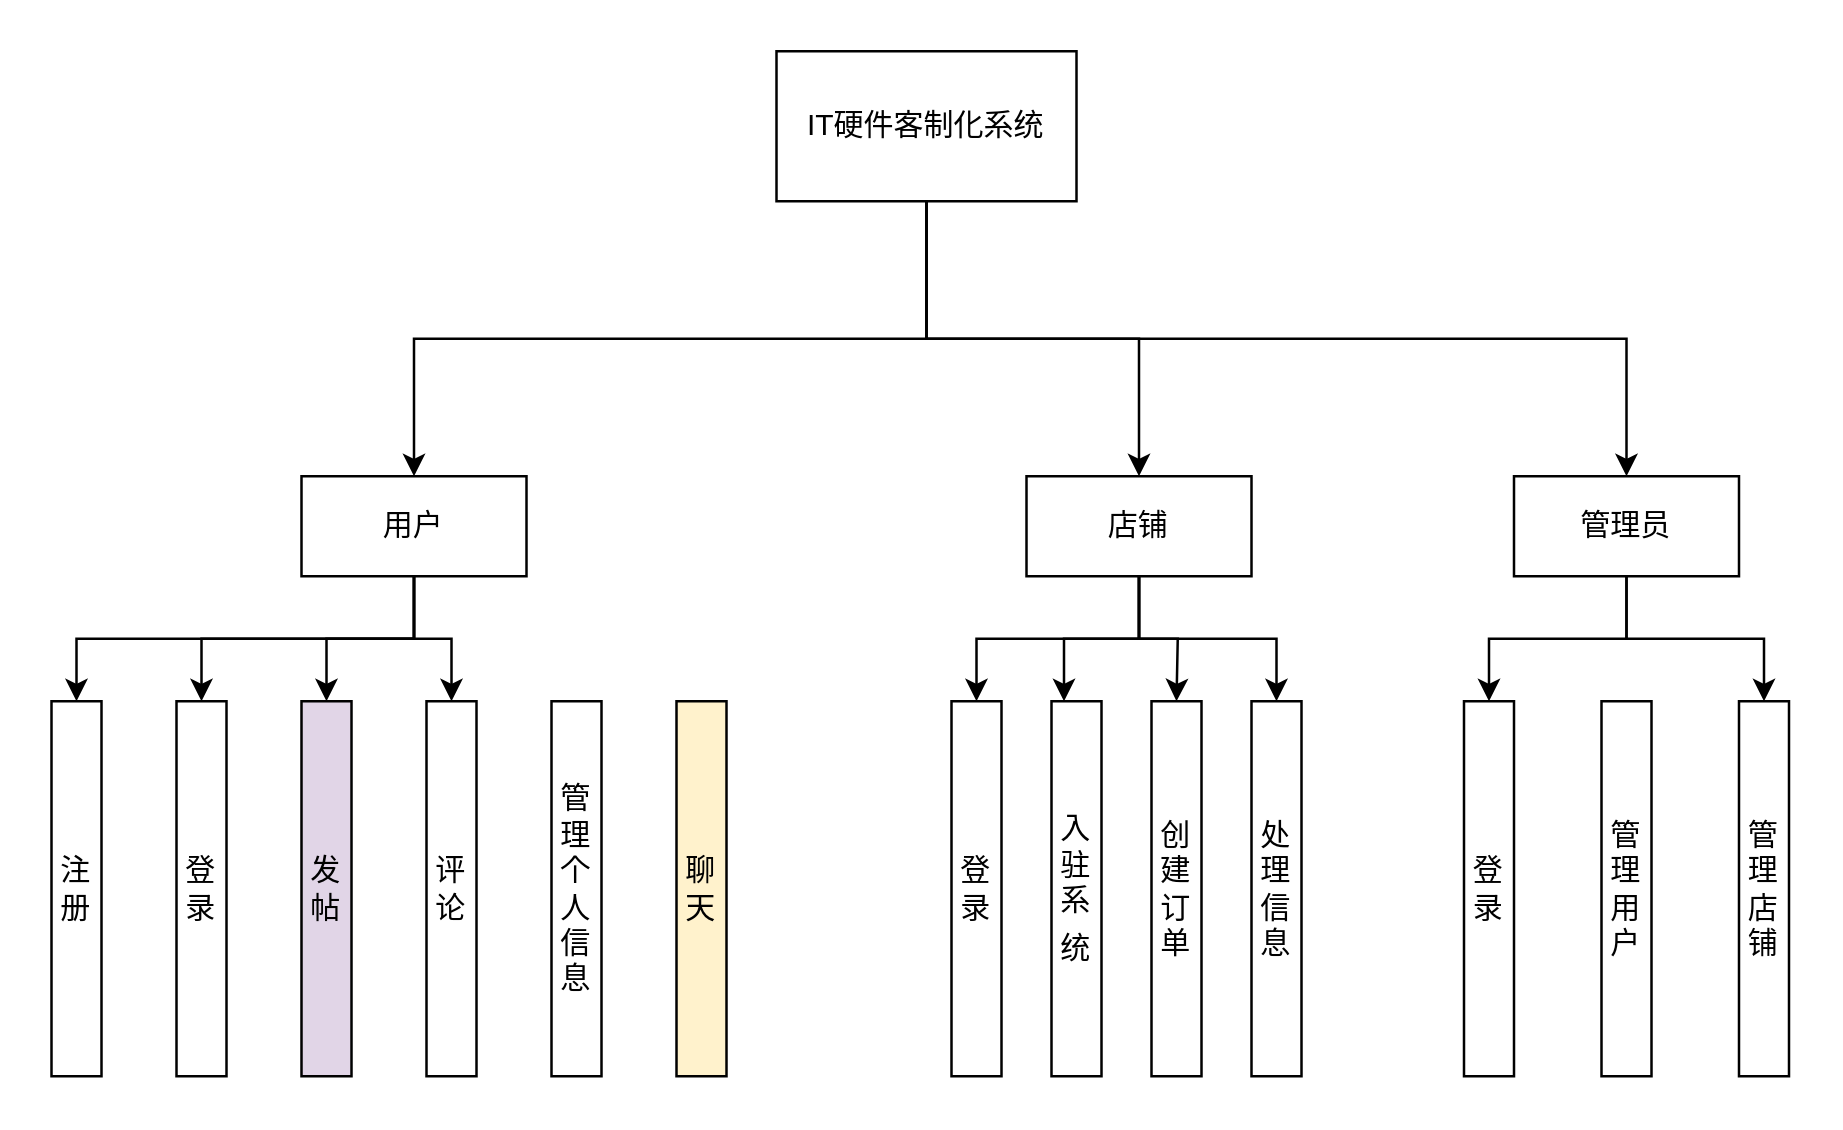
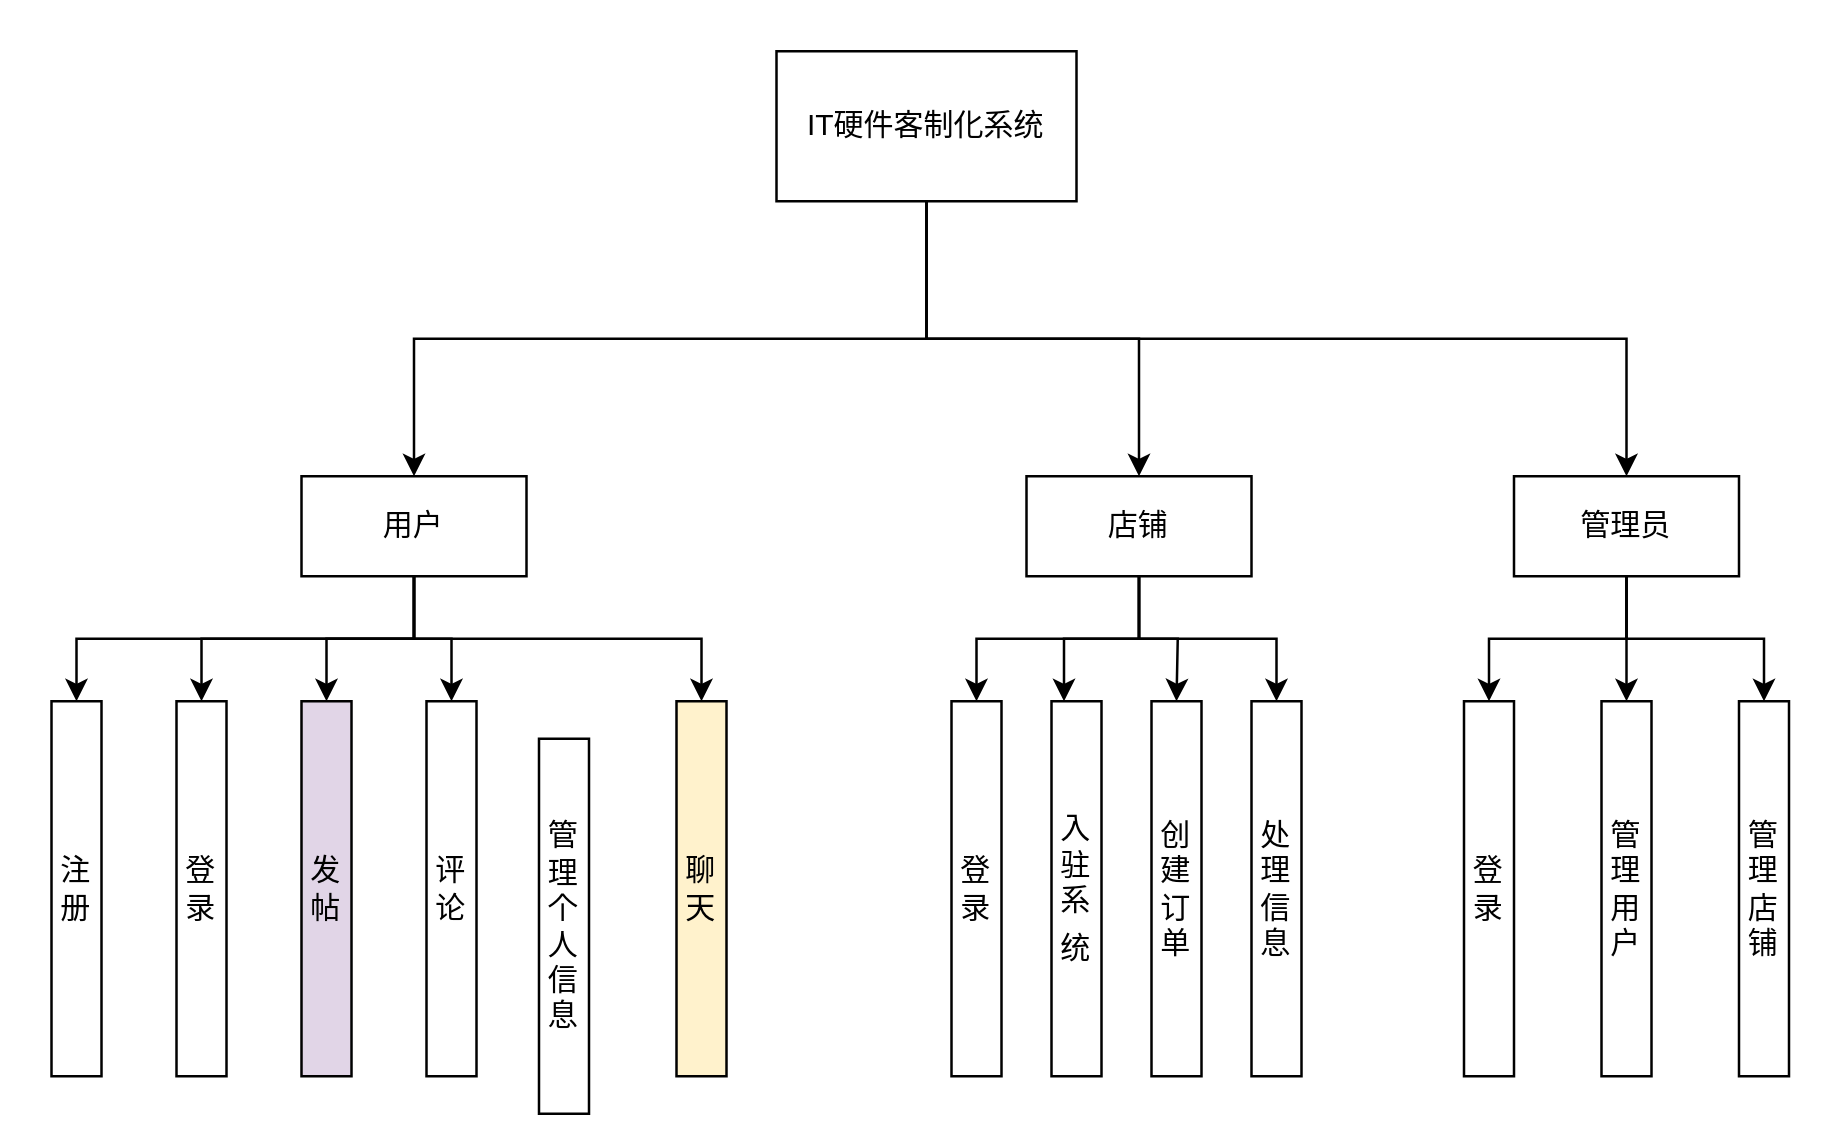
edge "用户" -> "聊天": added
edge "管理员" -> "管理用户": added
node "管理个人信息": moved (576, 889) -> (564, 926)
